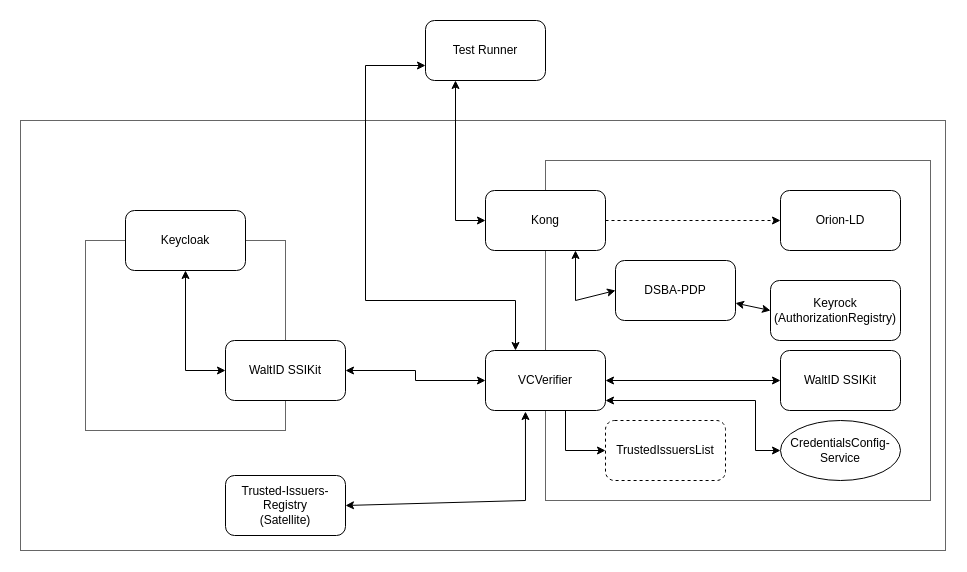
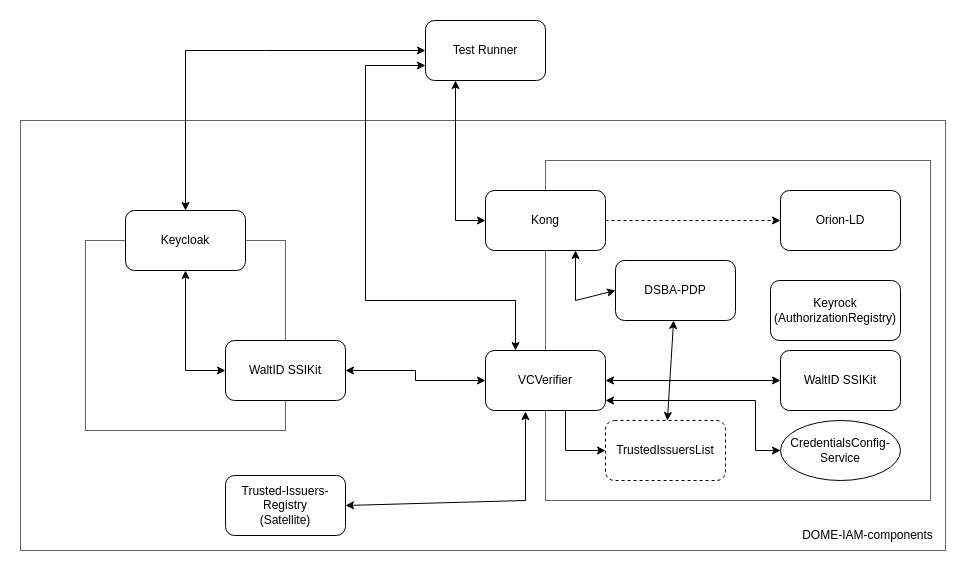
edge "Test Runner" -- "Keycloak": added
edge "DSBA-PDP" -- "Keyrock (AuthorizationRegistry)": now "DSBA-PDP" -- "TrustedIssuersList"
node "DOME-IAM-components": added
